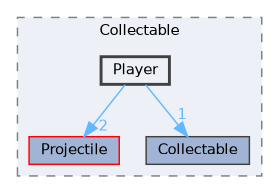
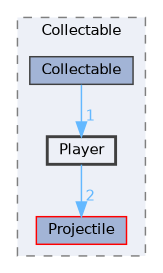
edge "Player" -> "Collectable": reversed
